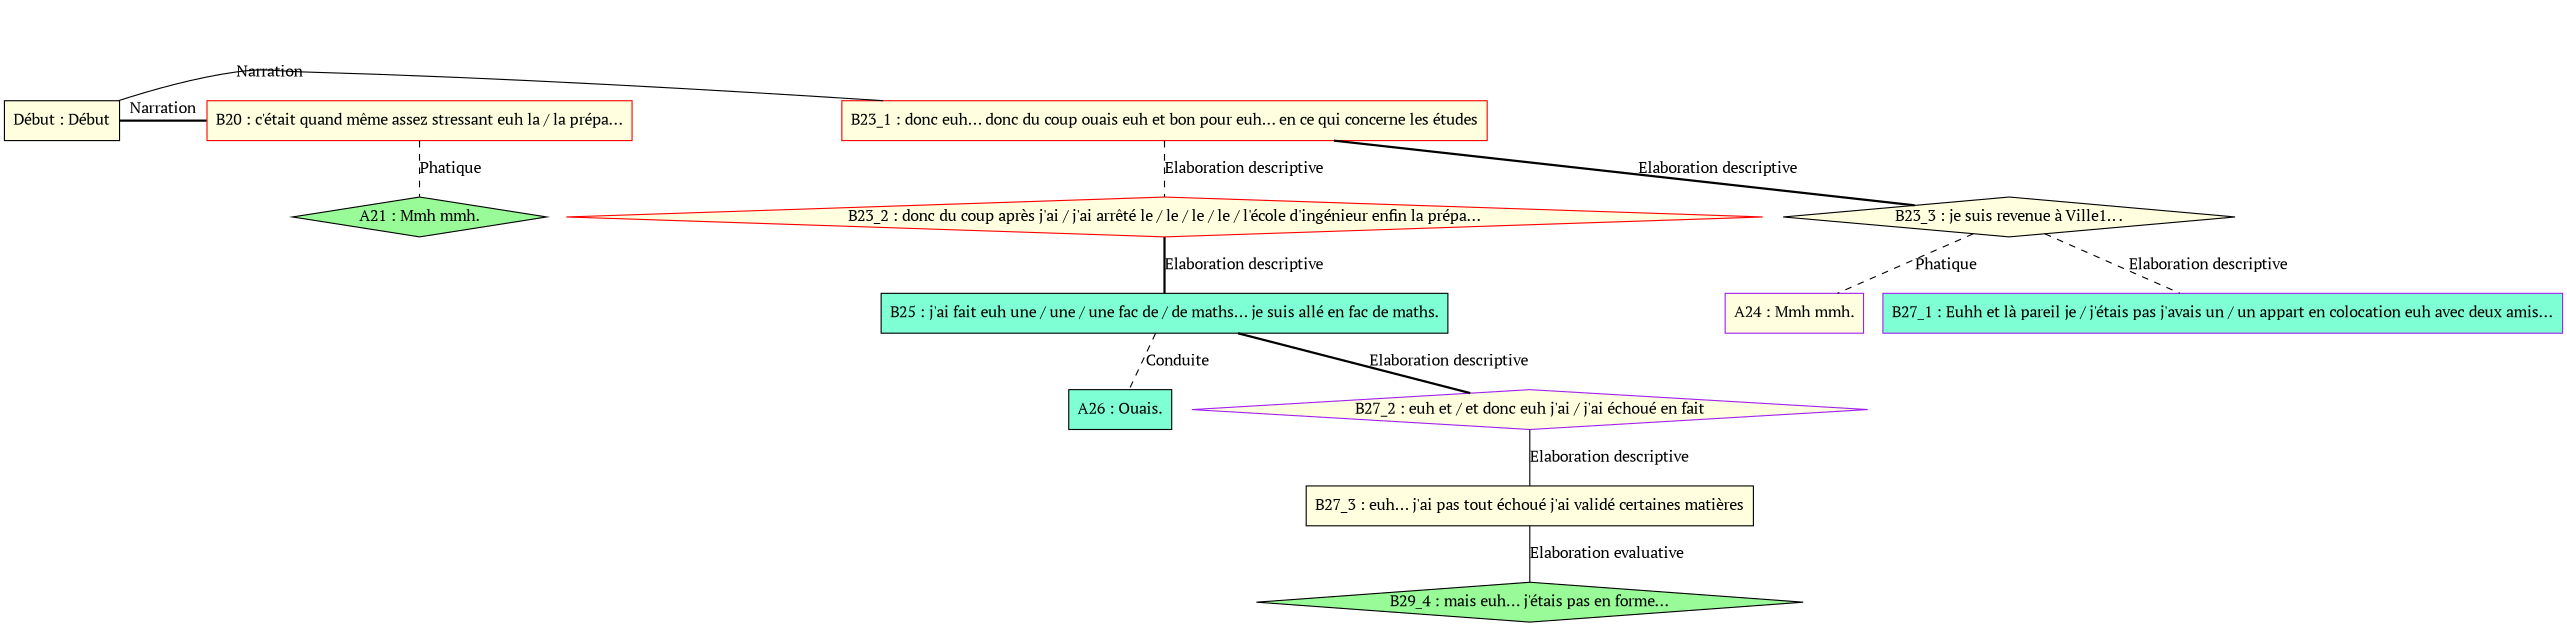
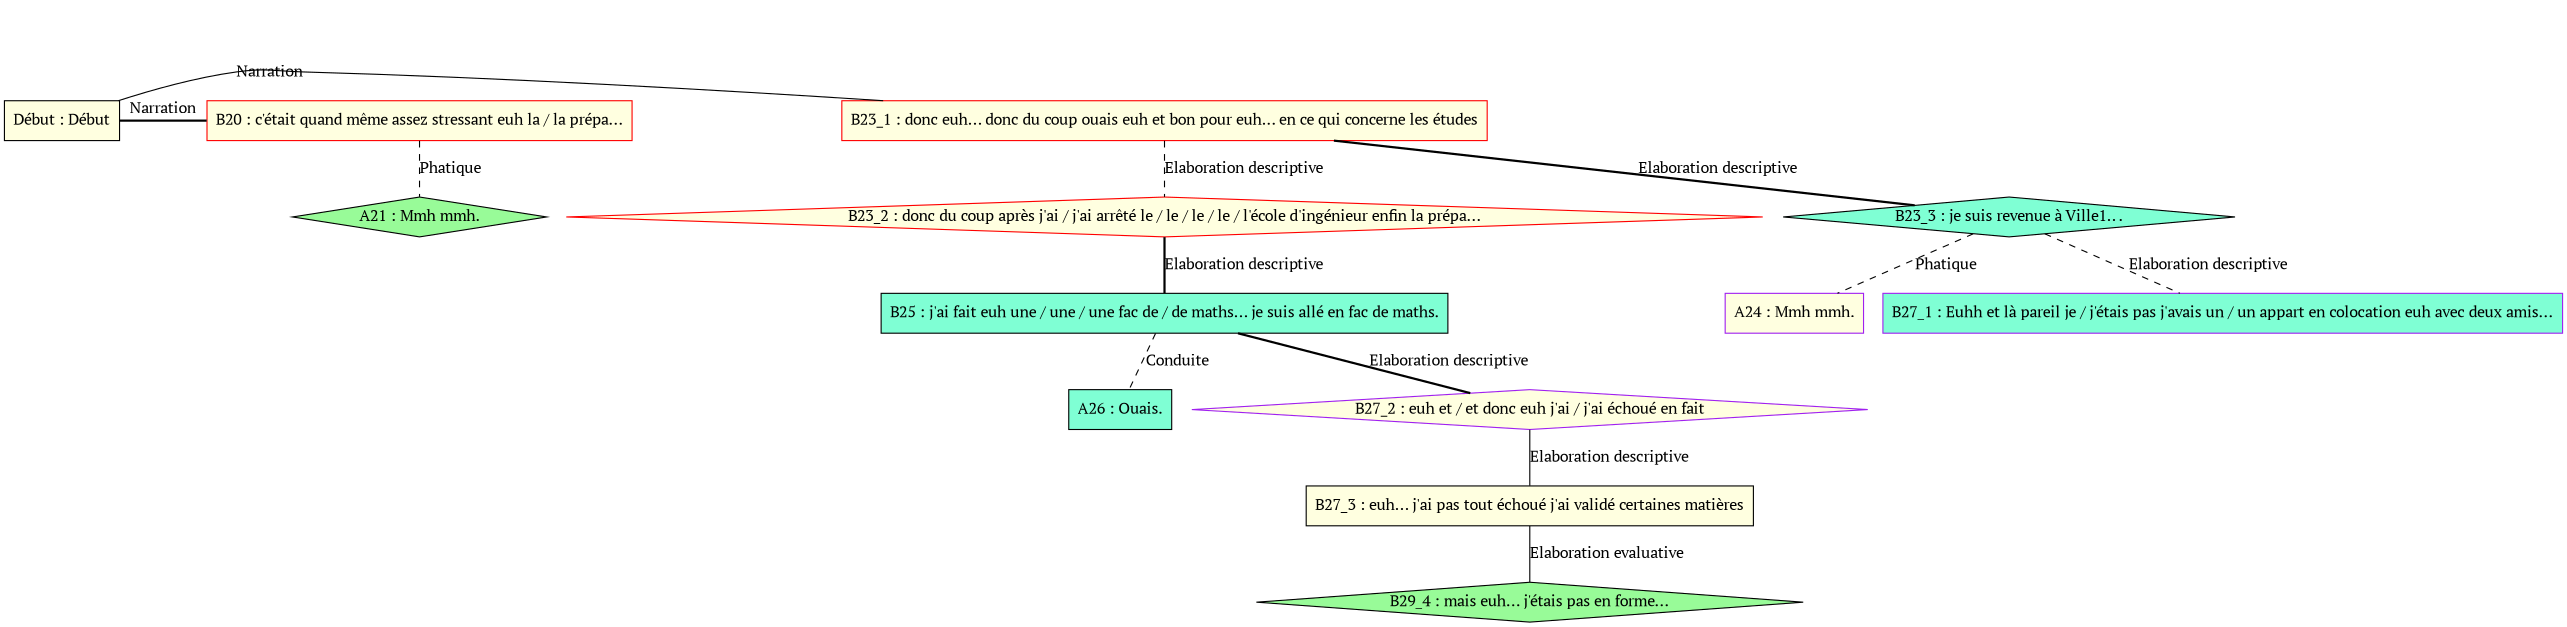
node "B23_3 : je suis revenue à Ville1.. .": fillcolor lightyellow -> aquamarine
